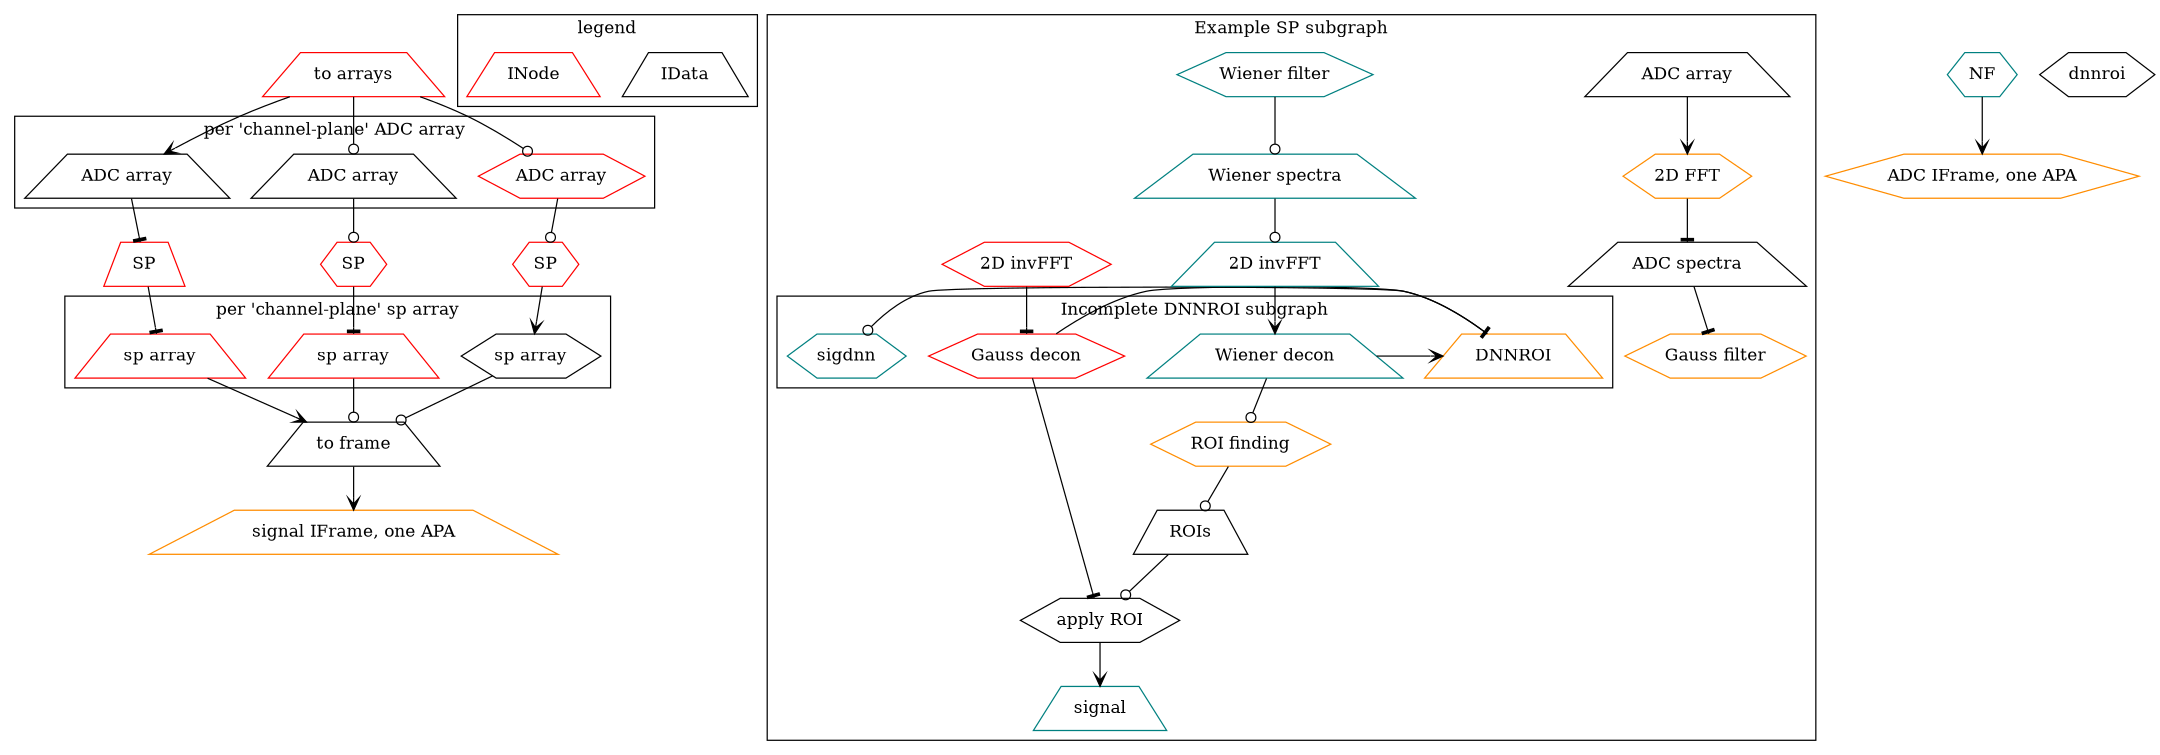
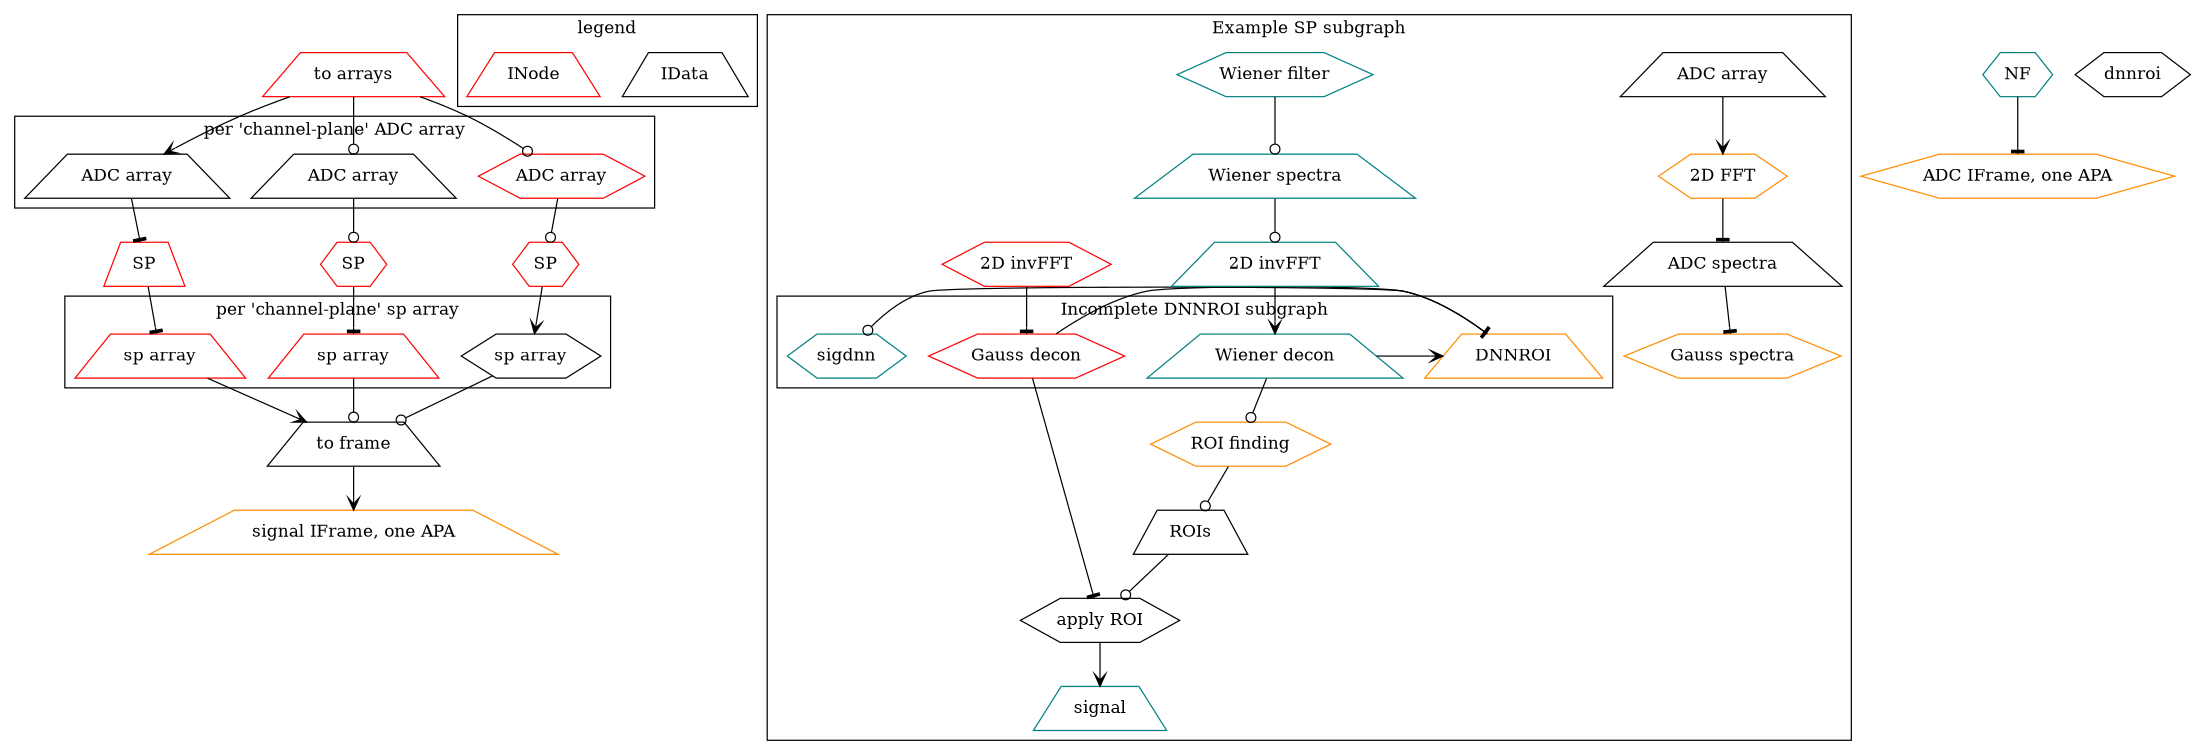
edge "NF" -> "ADC IFrame, one APA": arrowhead vee -> tee
node "Gauss filter": label "Gauss filter" -> "Gauss spectra"
